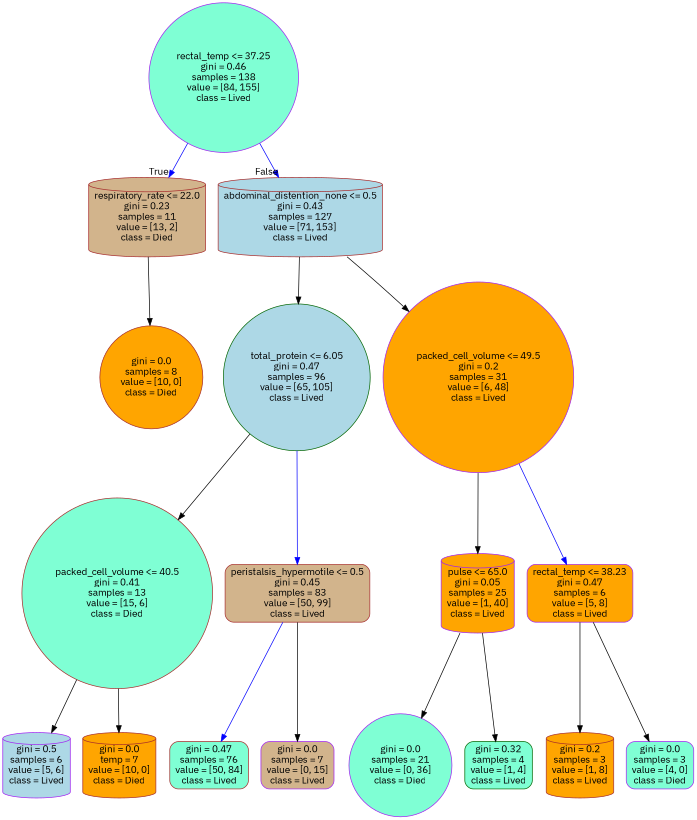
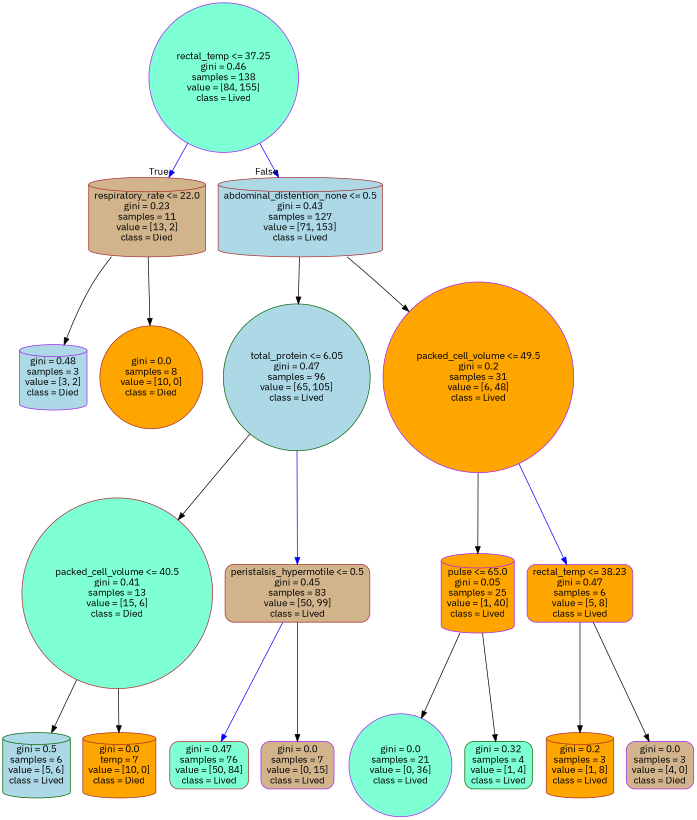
node "gini = 0.48 samples = 3 value = [3, 2] class = Died": added
node "gini = 0.5 samples = 6 value = [5, 6] class = Lived": color purple -> darkgreen
node "gini = 0.0 samples = 21 value = [0, 36] class = Died": label "gini = 0.0 samples = 21 value = [0, 36] class = Died" -> "gini = 0.0 samples = 21 value = [0, 36] class = Lived"
node "gini = 0.0 samples = 3 value = [4, 0] class = Died": fillcolor aquamarine -> tan
